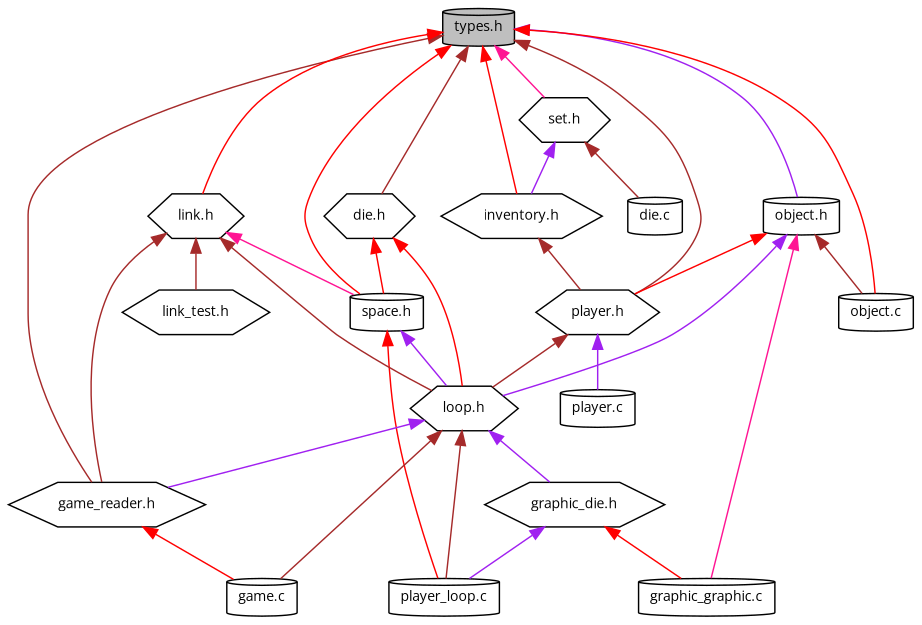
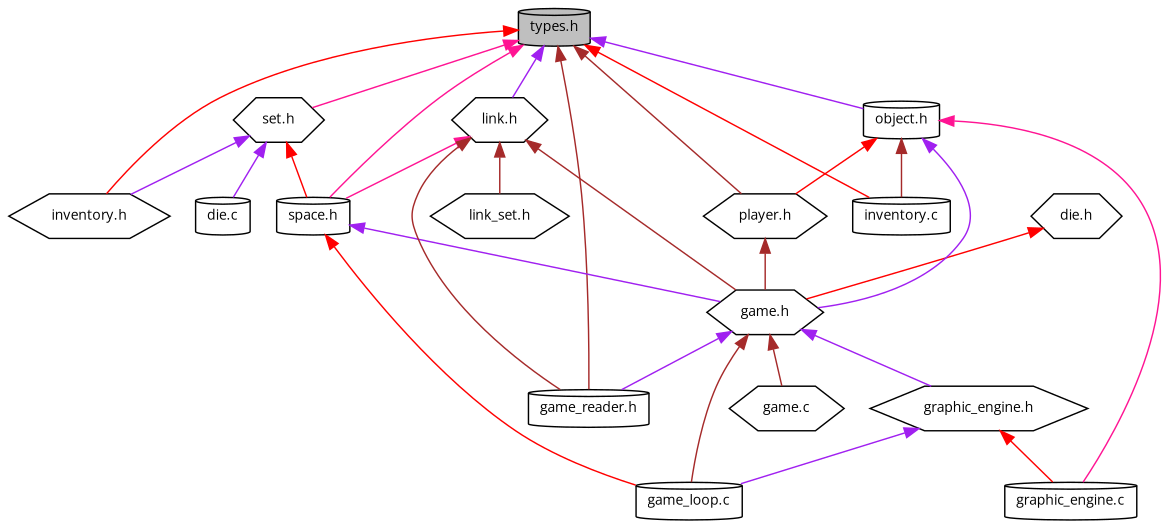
edge "link.h" -> "types.h": color red -> purple
edge "die.h" -> "types.h": removed
edge "space.h" -> "types.h": color red -> deeppink
edge "die.c" -> "set.h": color brown -> purple
edge "player.h" -> "inventory.h": removed
edge "space.h" -> "die.h": now "space.h" -> "set.h"
node "link_test.h": label "link_test.h" -> "link_set.h"
node "object.c": label "object.c" -> "inventory.c"
node "loop.h": label "loop.h" -> "game.h"
node "player.c": removed
node "game_reader.h": shape hexagon -> cylinder
node "graphic_die.h": label "graphic_die.h" -> "graphic_engine.h"
edge "game.c" -> "game_reader.h": removed
node "game.c": shape cylinder -> hexagon
node "player_loop.c": label "player_loop.c" -> "game_loop.c"
node "graphic_graphic.c": label "graphic_graphic.c" -> "graphic_engine.c"
